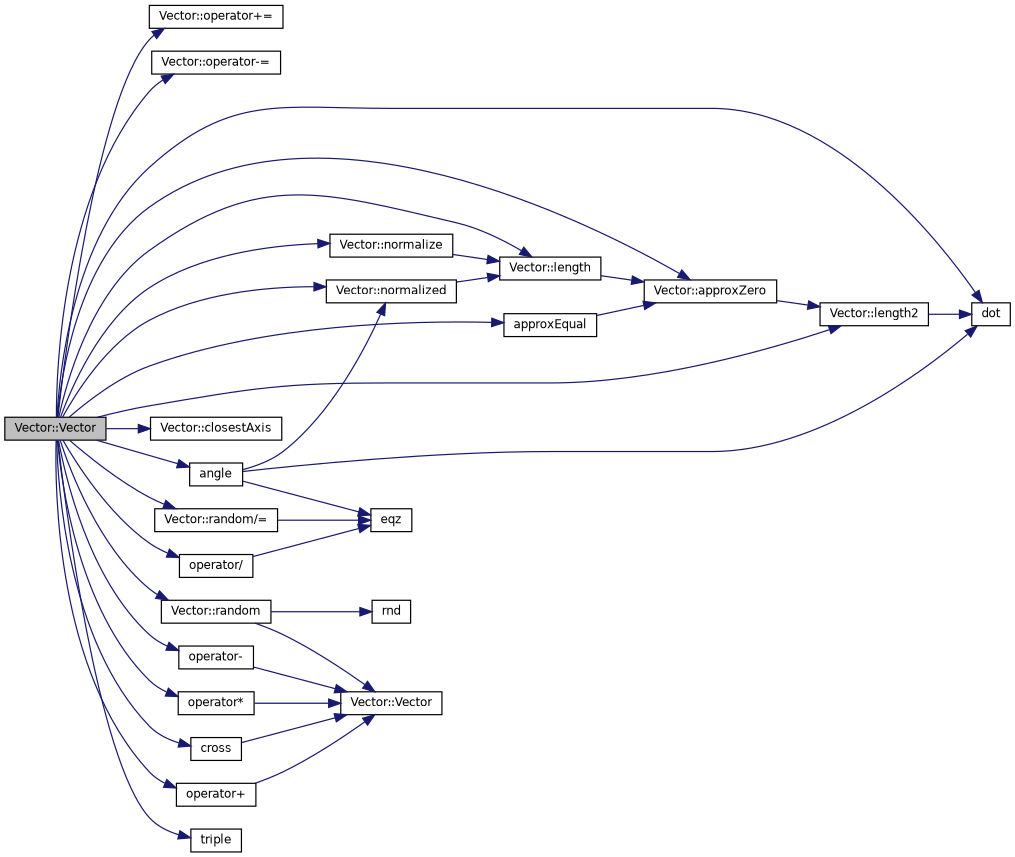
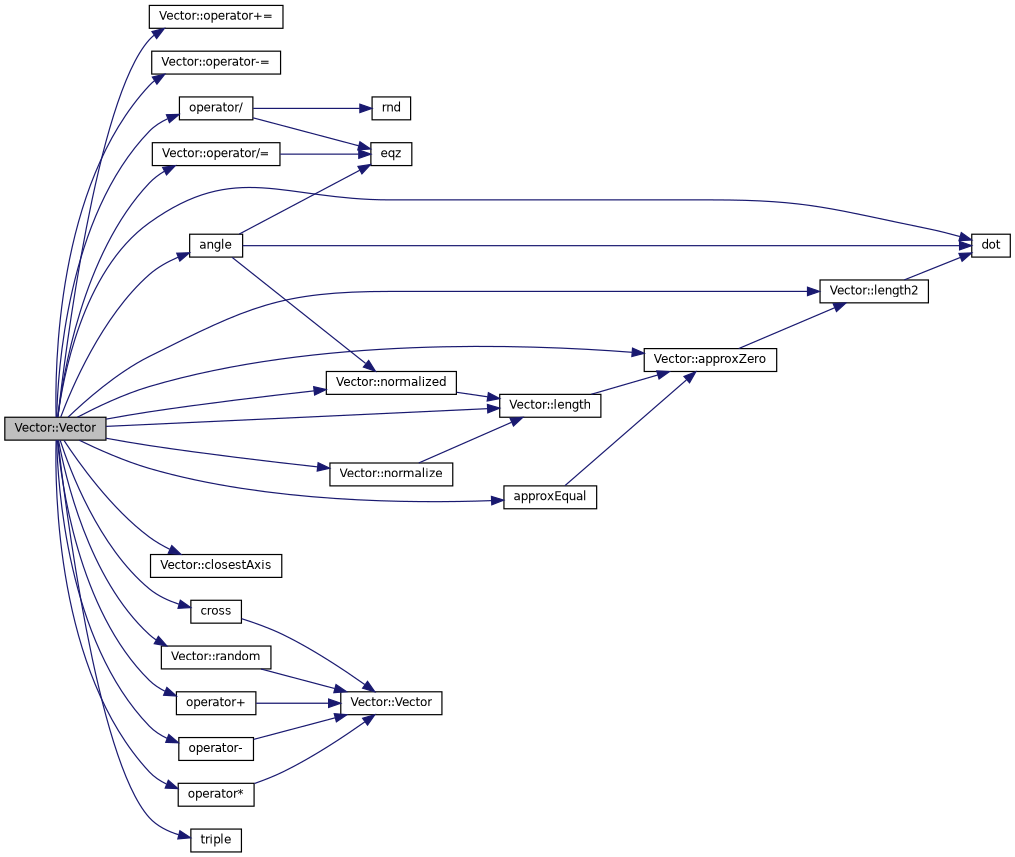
node "Vector::random/=": label "Vector::random/=" -> "Vector::operator/="
edge "Vector::random" -> "rnd": now "operator/" -> "rnd"
